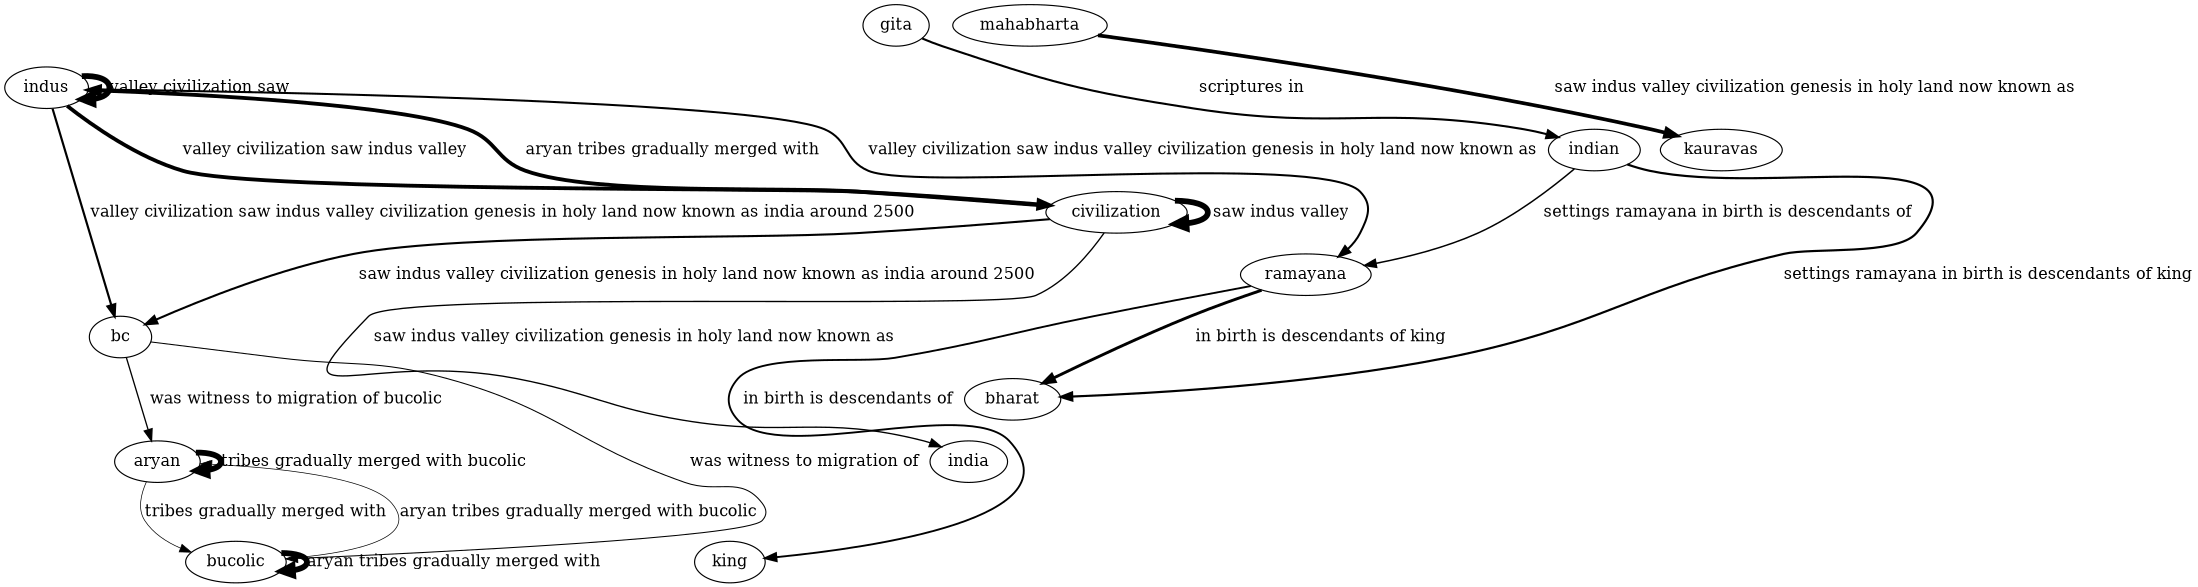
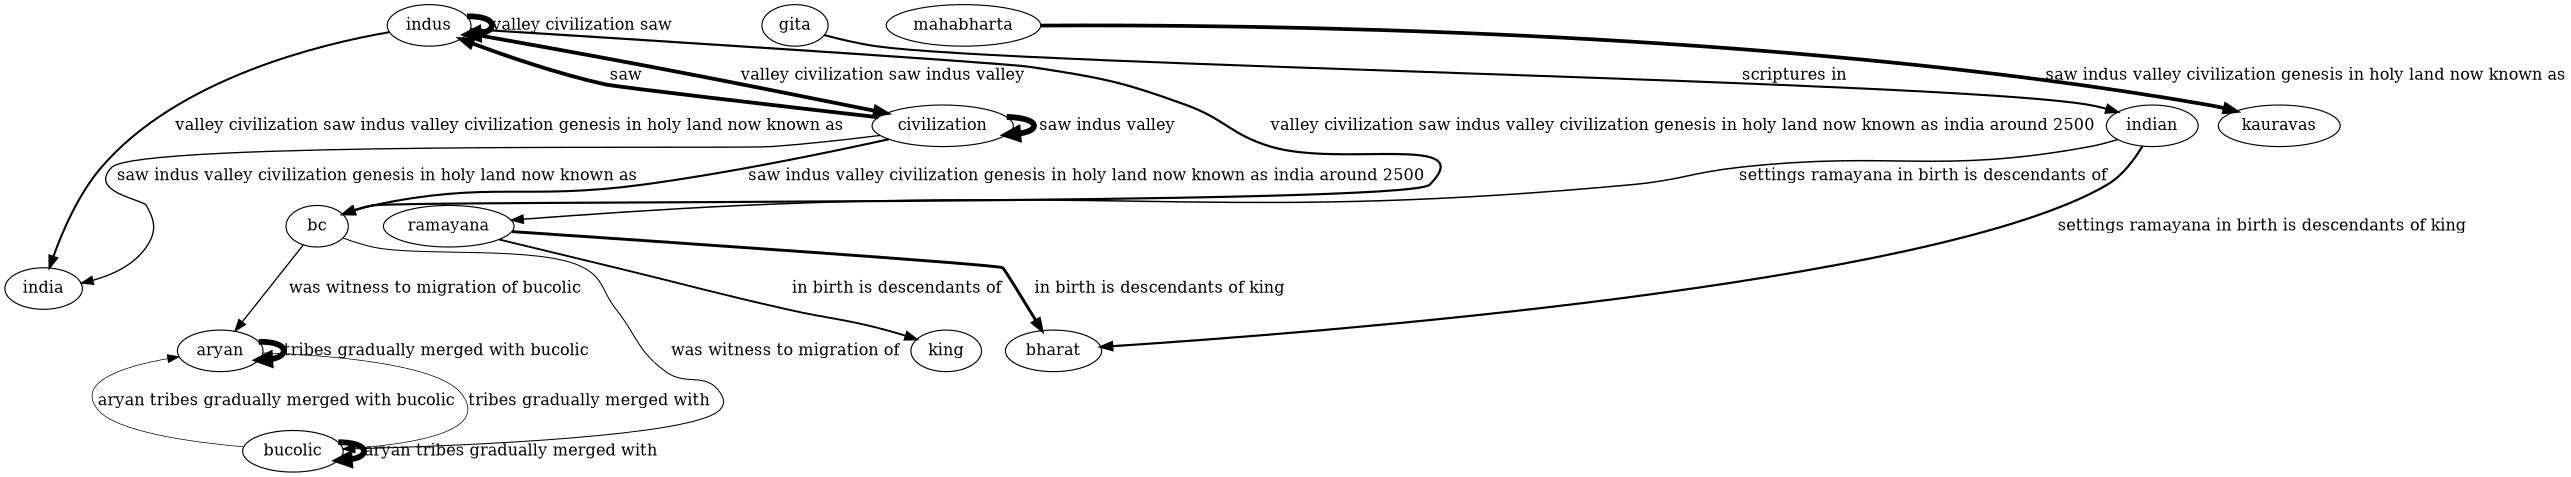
edge "indus" -> "ramayana": now "indus" -> "india"
edge "civilization" -> "indus": label "aryan tribes gradually merged with " -> " saw "
